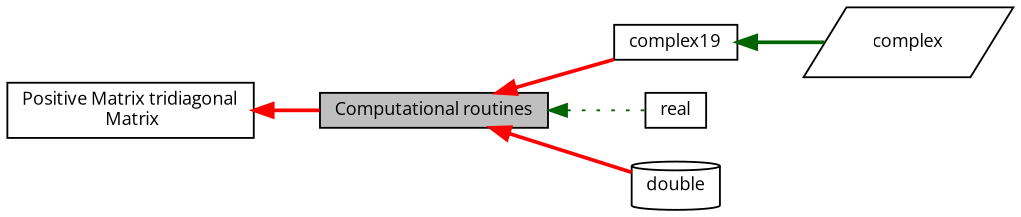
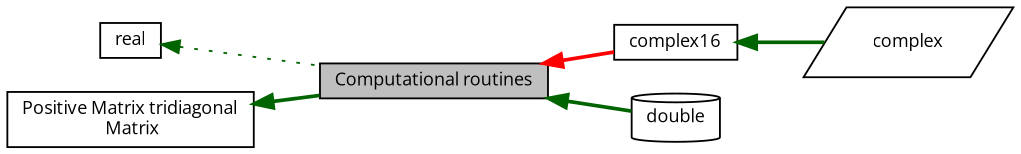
node "complex19": label "complex19" -> "complex16"
edge "Computational routines" -> "Positive Matrix tridiagonal Matrix": color red -> darkgreen
edge "real" -> "Computational routines": reversed
edge "double" -> "Computational routines": color red -> darkgreen
